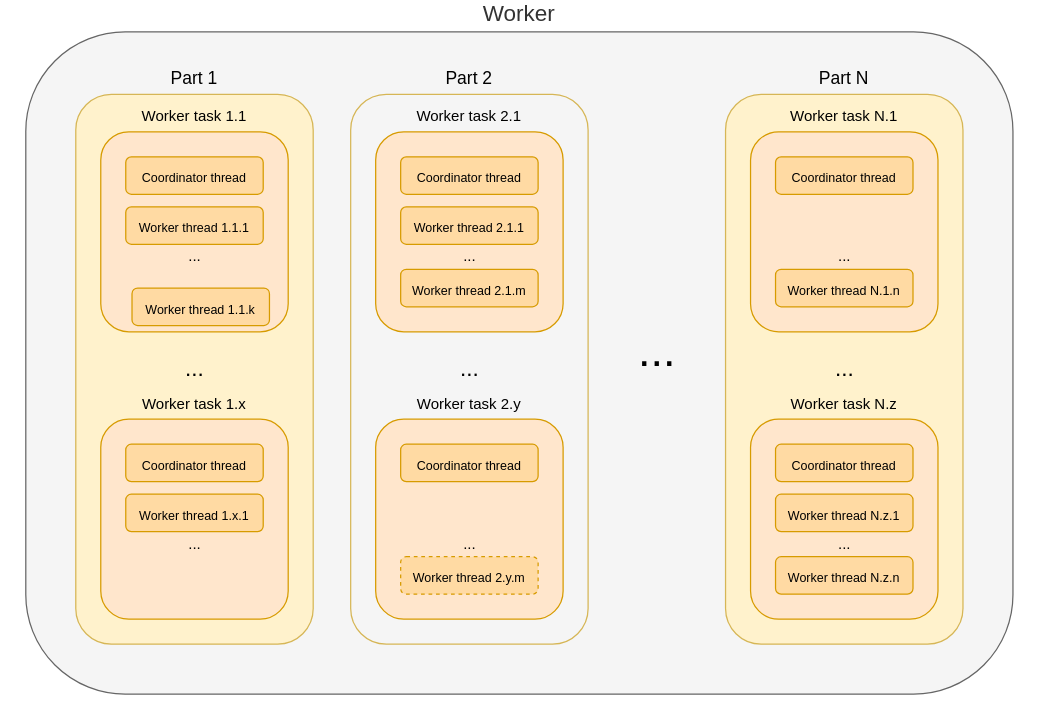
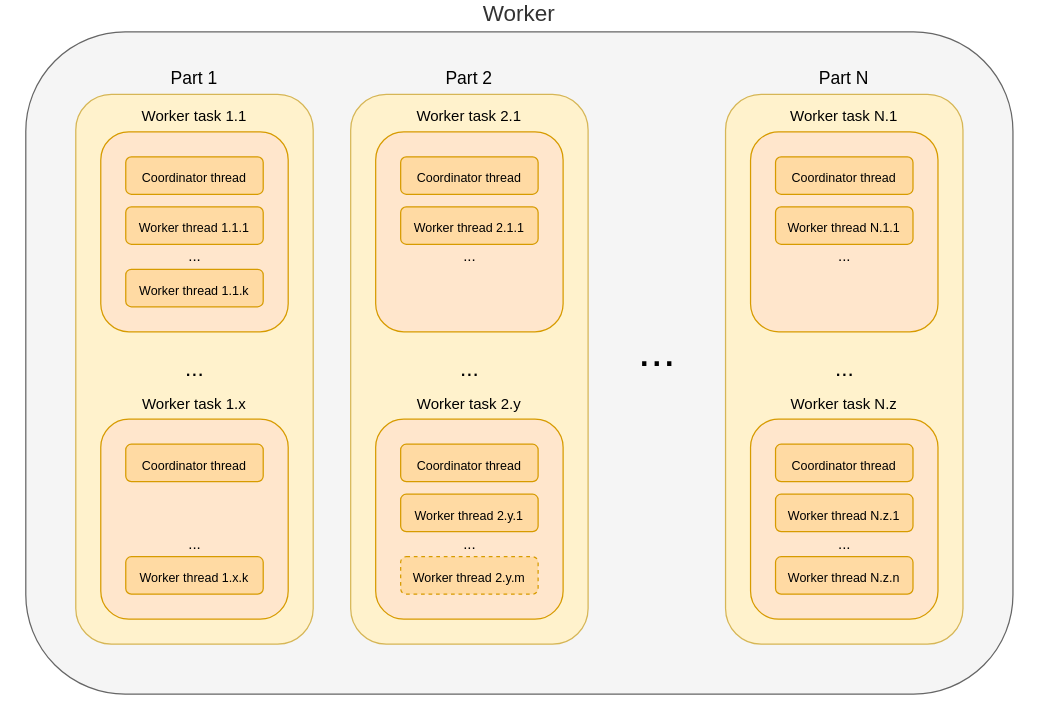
node "Worker thread N.1.1": added
node "Worker thread 2.1.m": removed
node "Worker thread N.1.n": removed
node "Worker thread 1.1.k": moved (201, 307) -> (194, 288)
node "Part 2": fillcolor #f5f5f5 -> #fff2cc
node "Worker thread 1.x.1": removed
node "Worker thread 2.y.1": added
node "Worker thread 1.x.k": added
